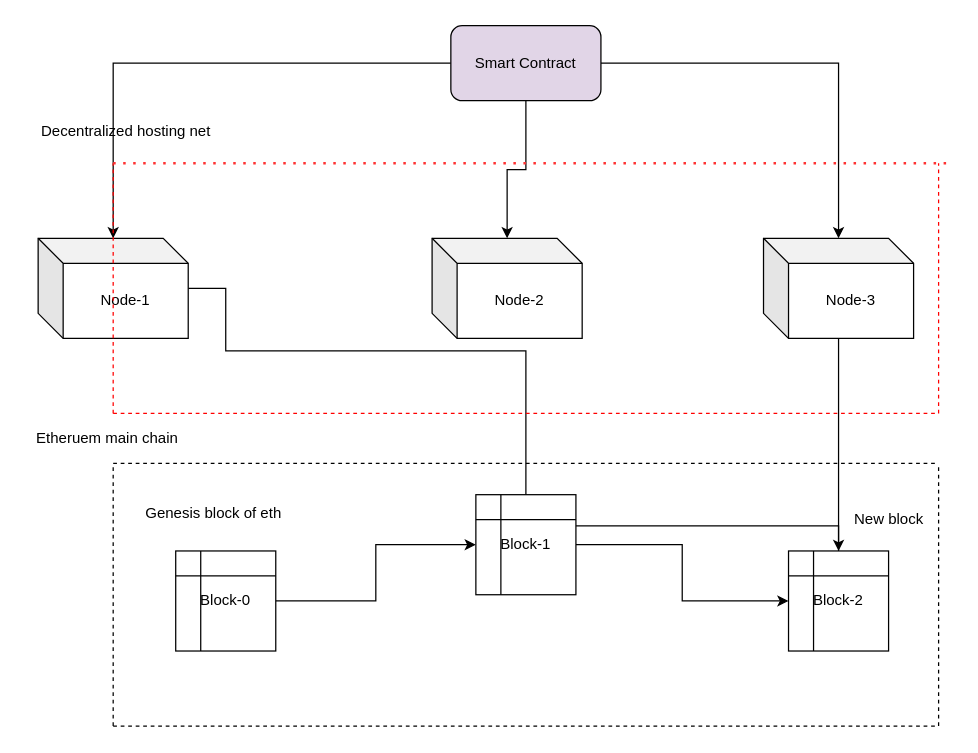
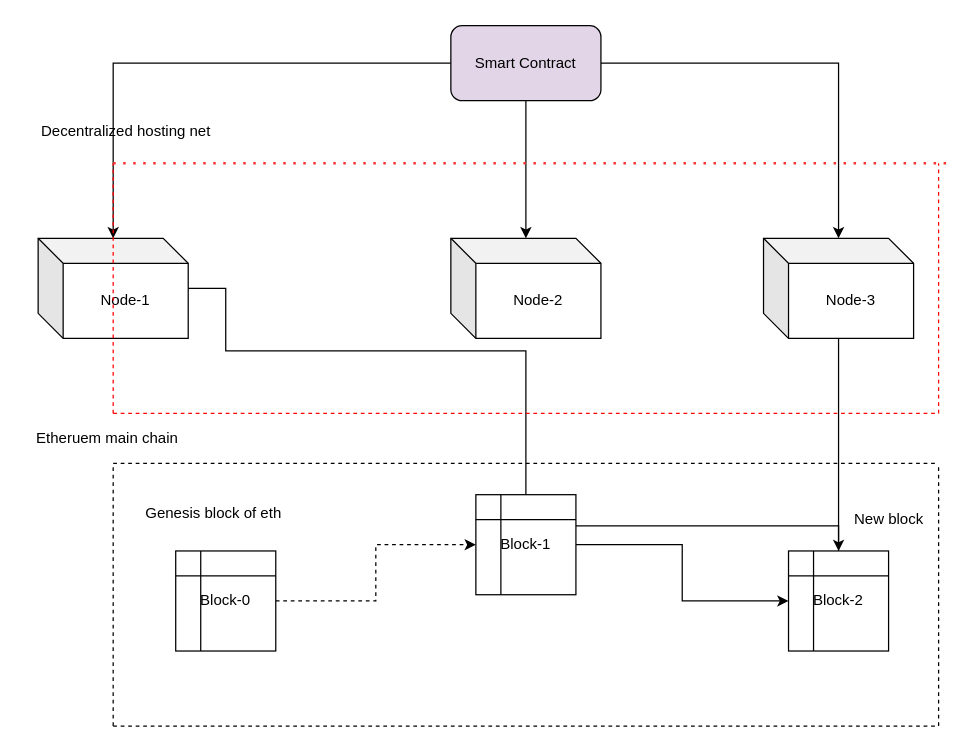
node "Node-2": moved (507, 288) -> (526, 288)
edge "Block-0" -> "Block-1": style solid -> dashed
